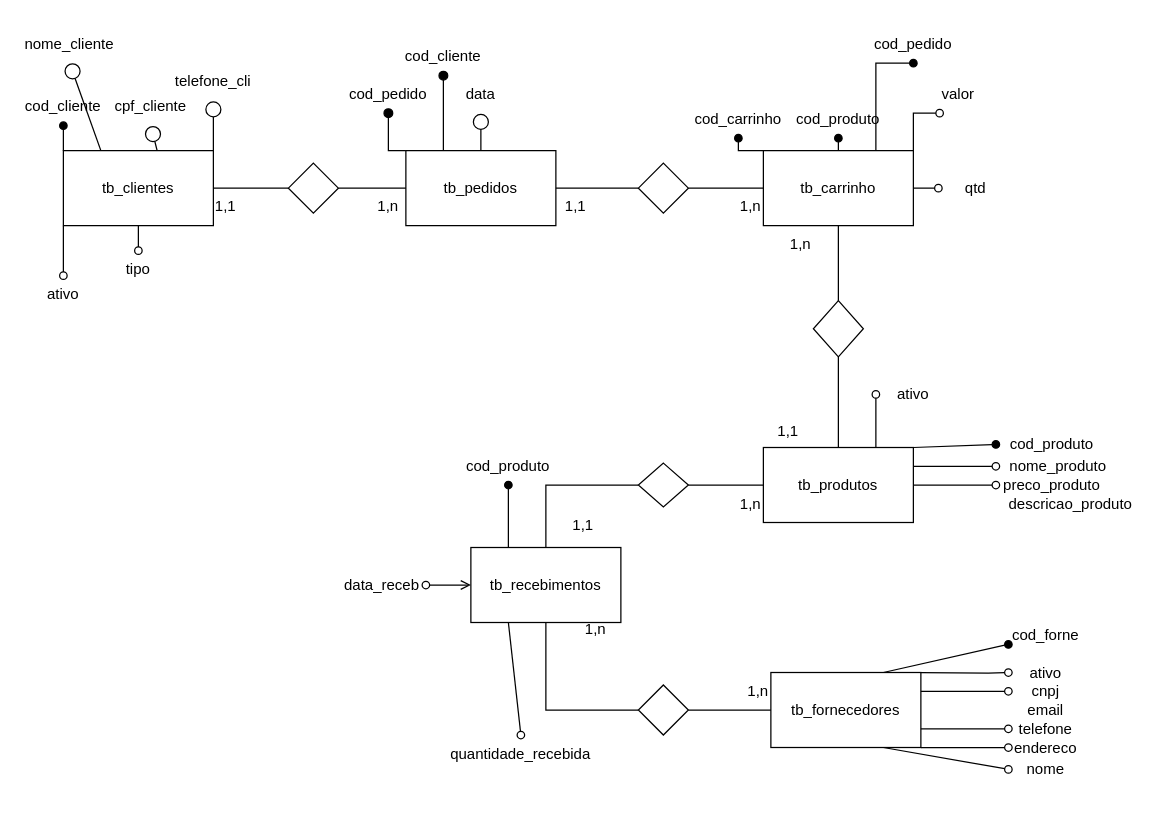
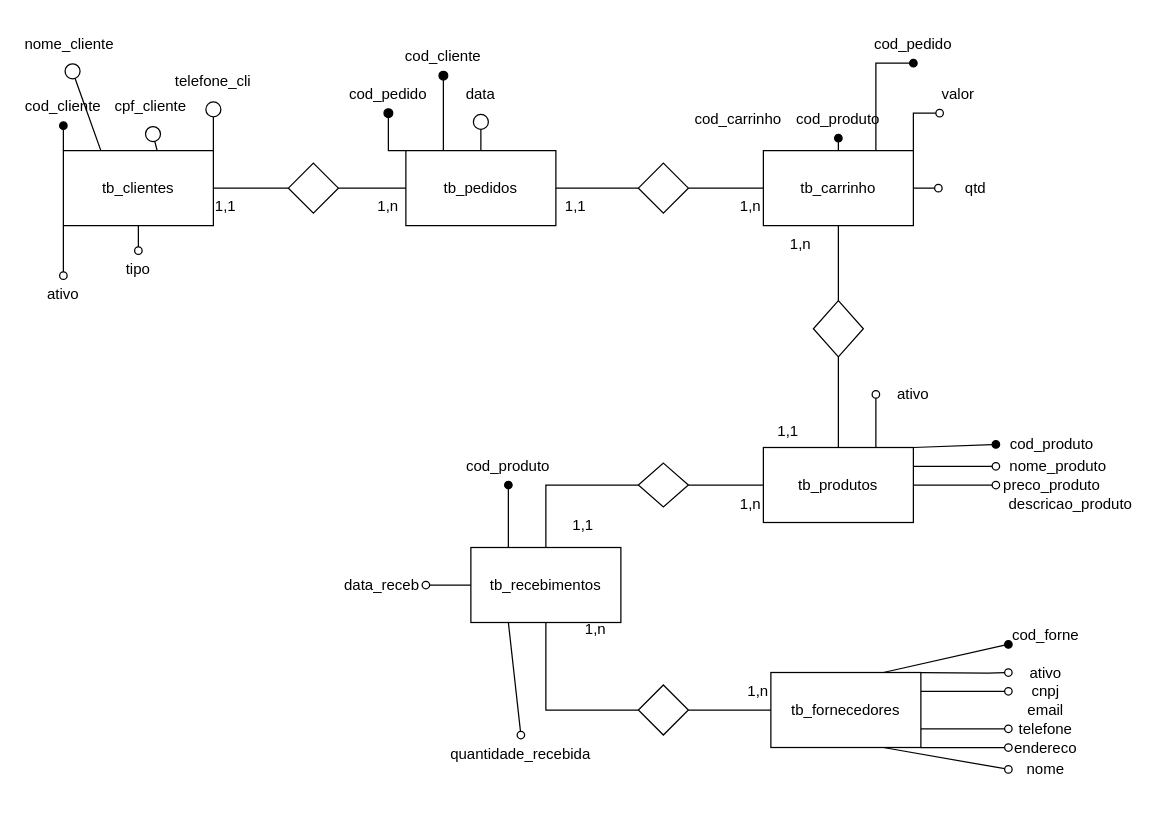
edge "tb_carrinho" -> "cod_carrinho": removed
edge "data_receb" -- "tb_recebimentos": arrowhead open -> none
